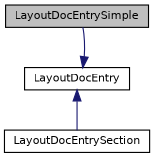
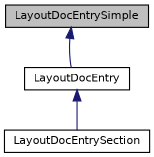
edge "LayoutDocEntrySimple" -> "LayoutDocEntry": reversed
